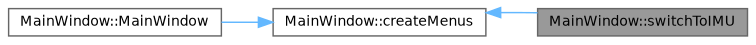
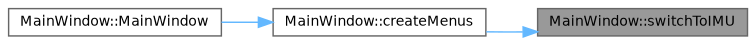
edge "MainWindow::switchToIMU" -> "MainWindow::createMenus": reversed
